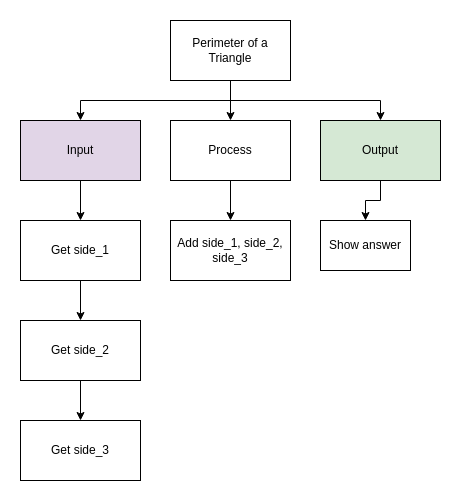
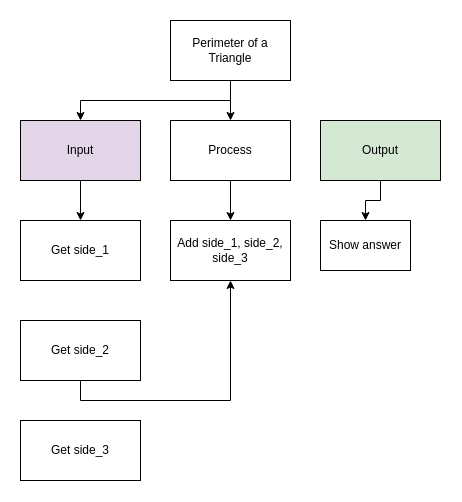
edge "Perimeter of a Triangle" -> "Output": removed
edge "Get side_1" -> "Get side_2": removed
edge "Get side_2" -> "Get side_3": now "Get side_2" -> "Add side_1, side_2, side_3"
